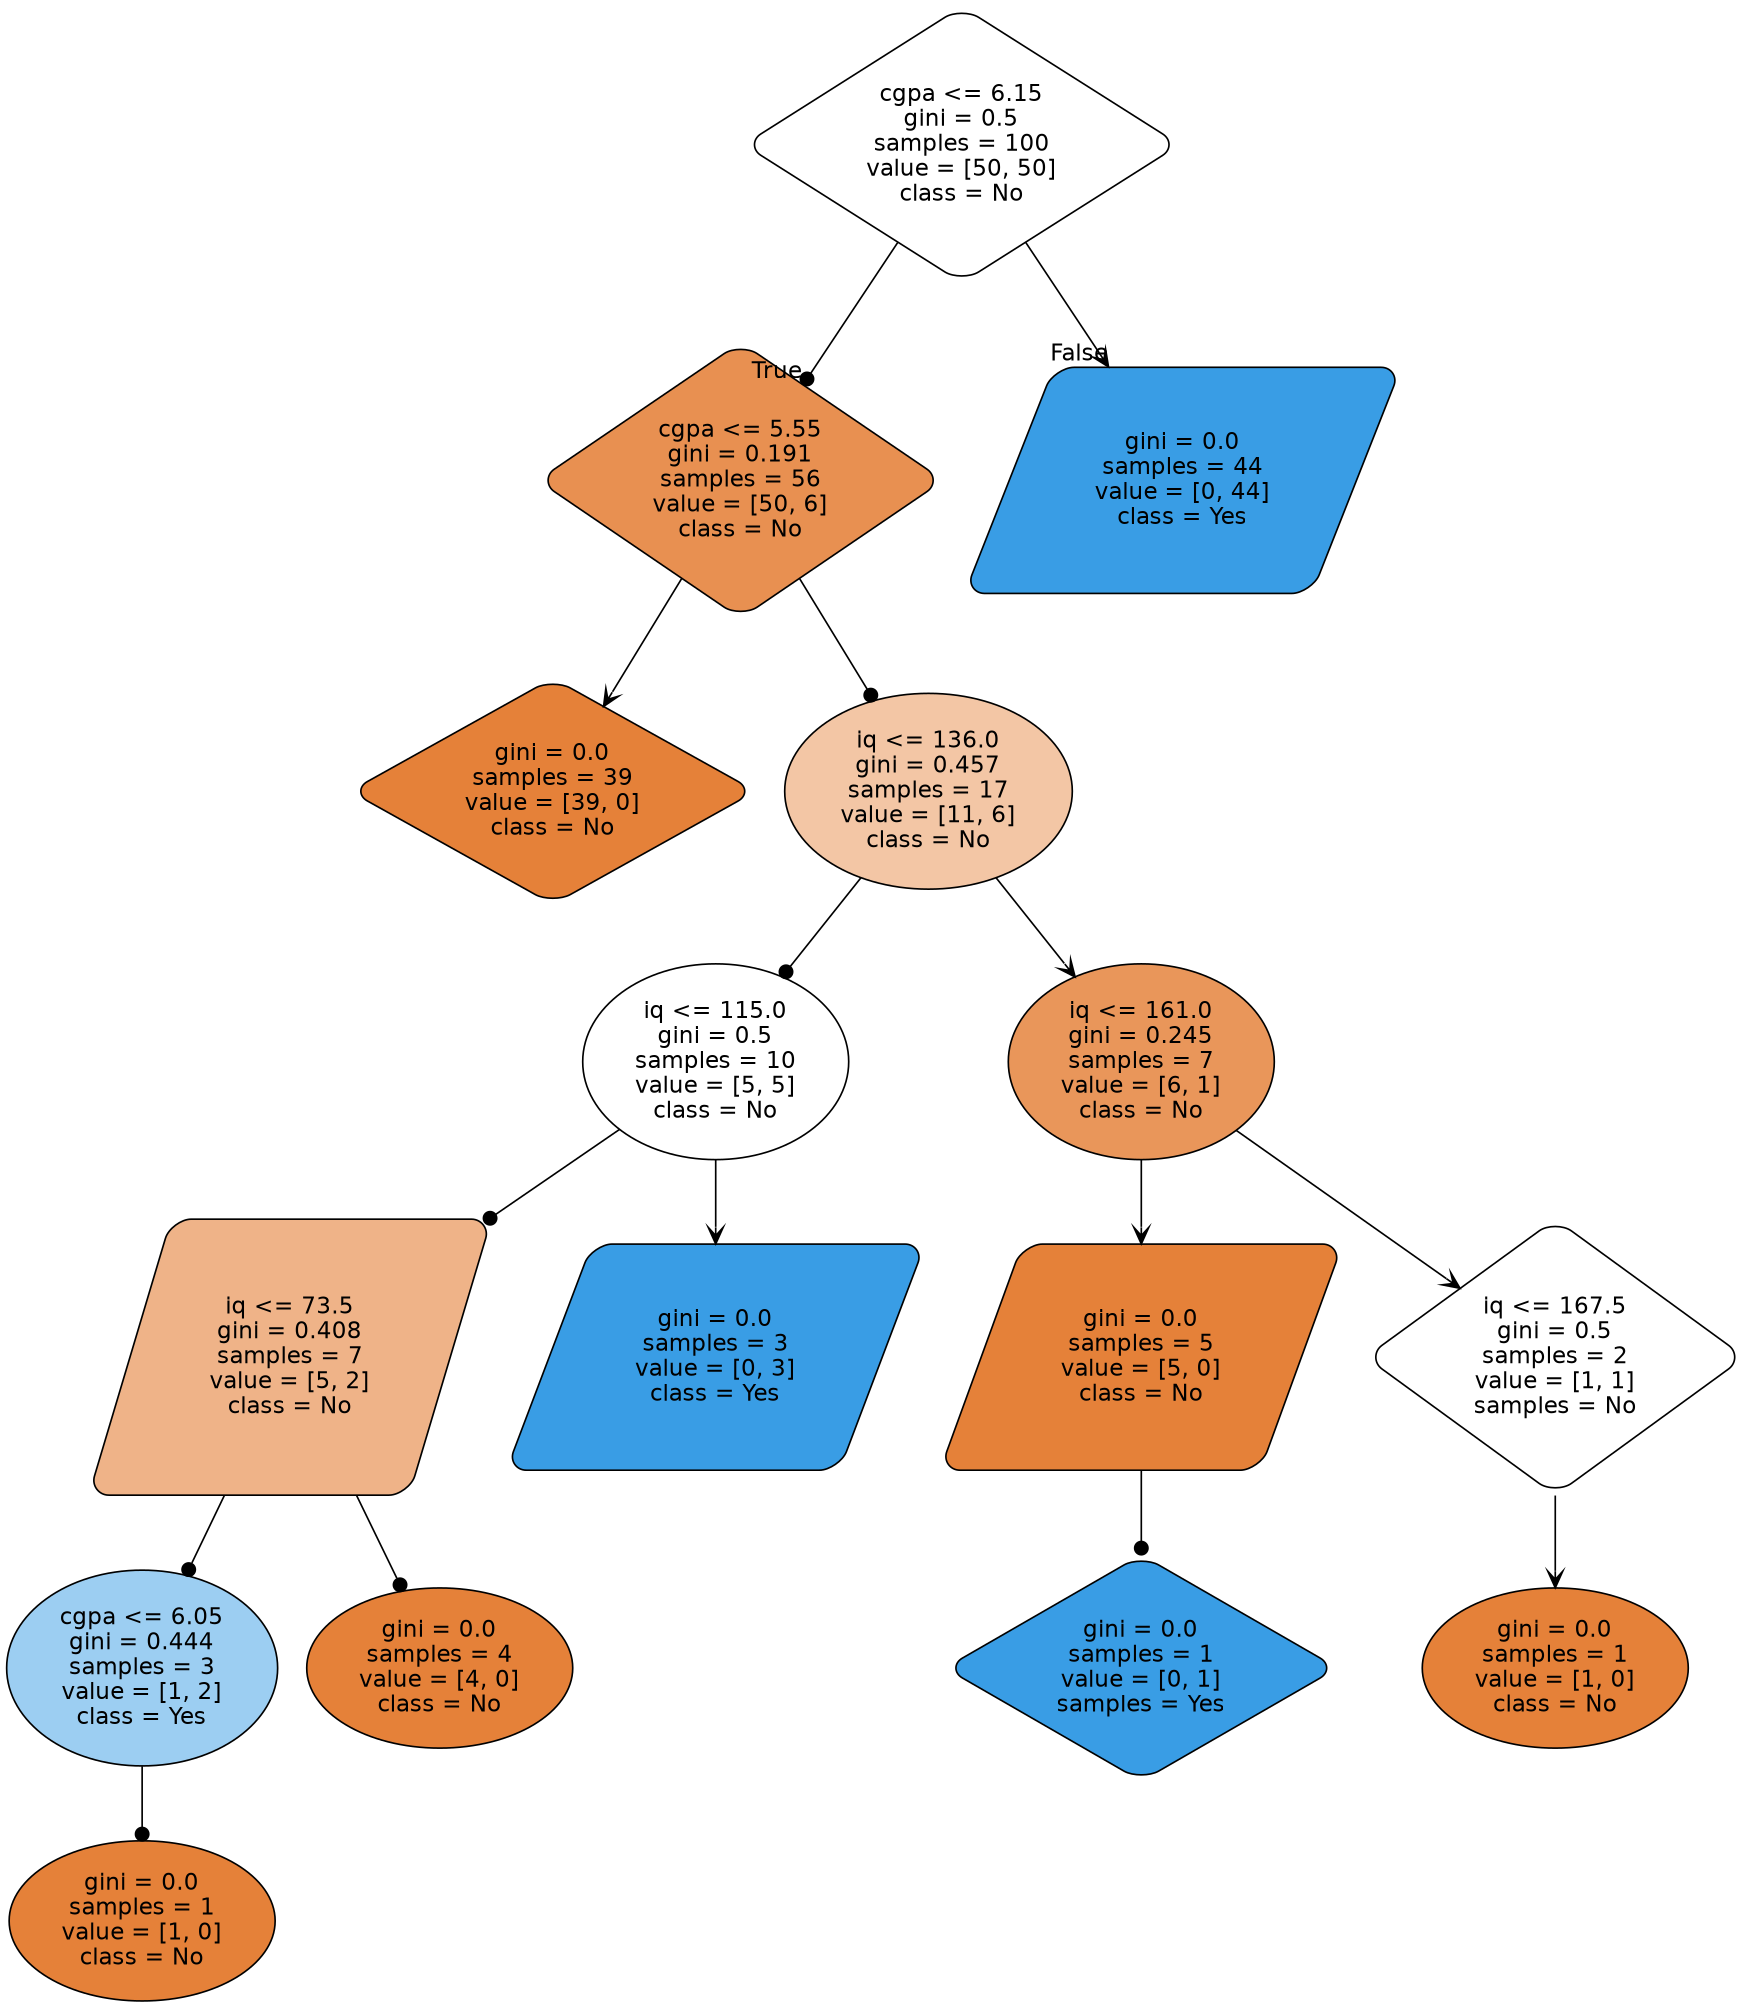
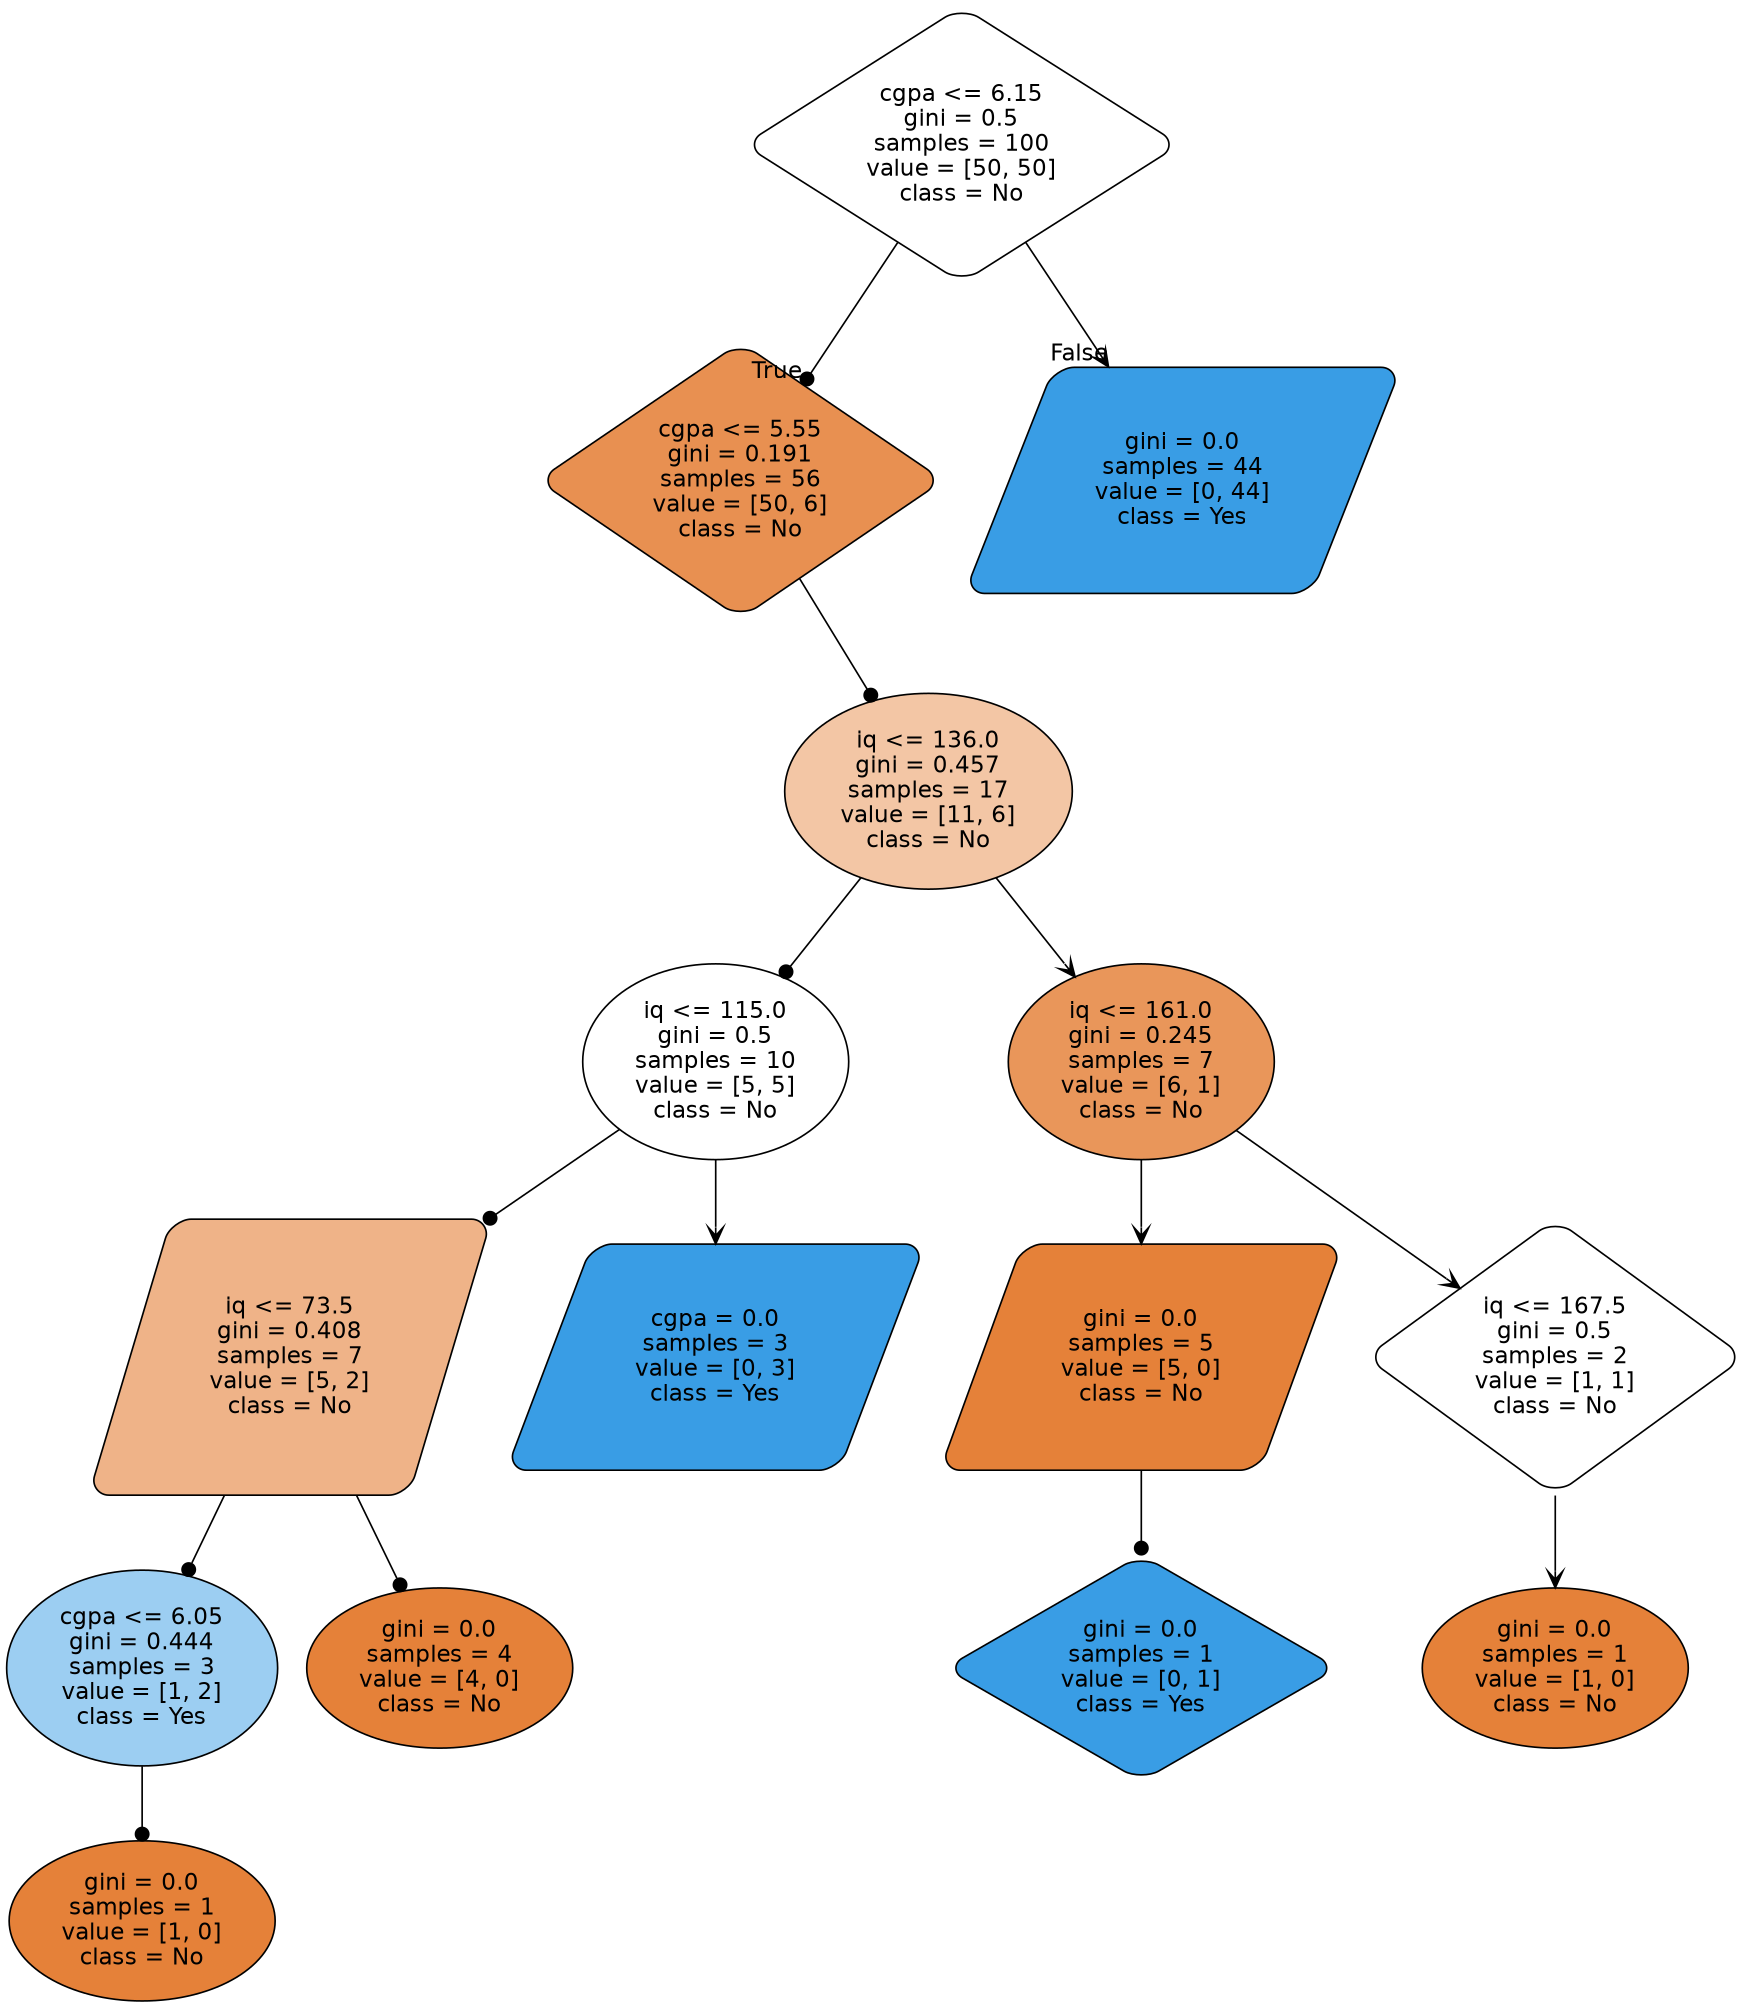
node "gini = 0.0 samples = 39 value = [39, 0] class = No": removed
node "gini = 0.0 samples = 3 value = [0, 3] class = Yes": label "gini = 0.0 samples = 3 value = [0, 3] class = Yes" -> "cgpa = 0.0 samples = 3 value = [0, 3] class = Yes"
node "iq <= 167.5 gini = 0.5 samples = 2 value = [1, 1] samples = No": label "iq <= 167.5 gini = 0.5 samples = 2 value = [1, 1] samples = No" -> "iq <= 167.5 gini = 0.5 samples = 2 value = [1, 1] class = No"
node "gini = 0.0 samples = 1 value = [0, 1] samples = Yes": label "gini = 0.0 samples = 1 value = [0, 1] samples = Yes" -> "gini = 0.0 samples = 1 value = [0, 1] class = Yes"
